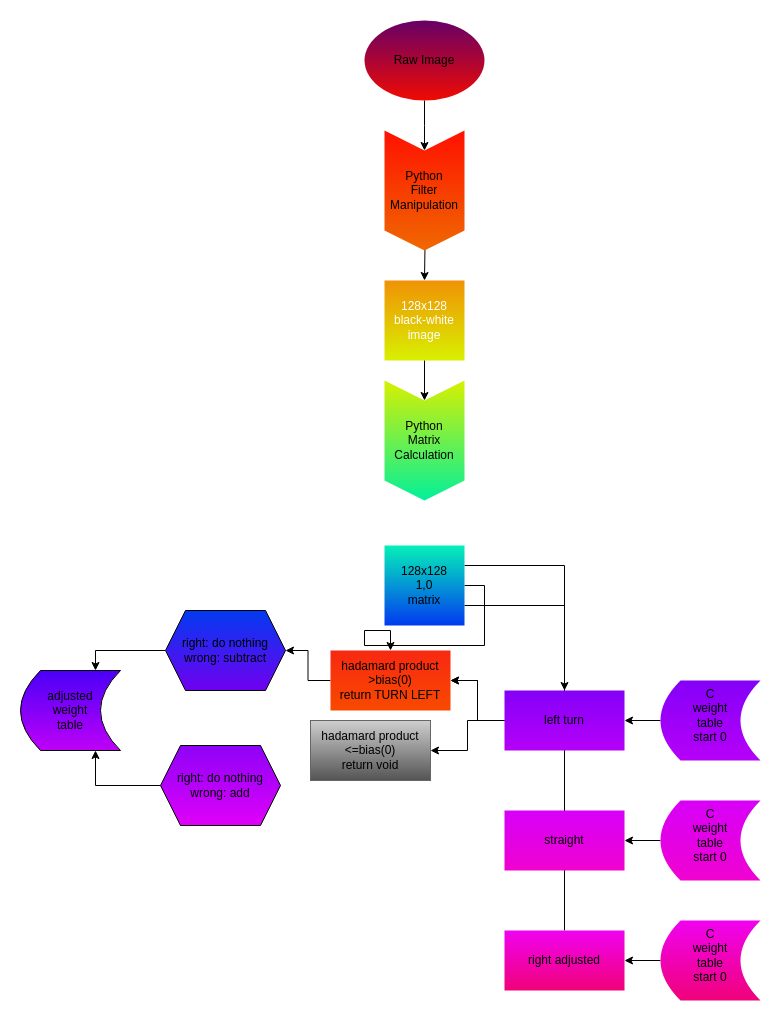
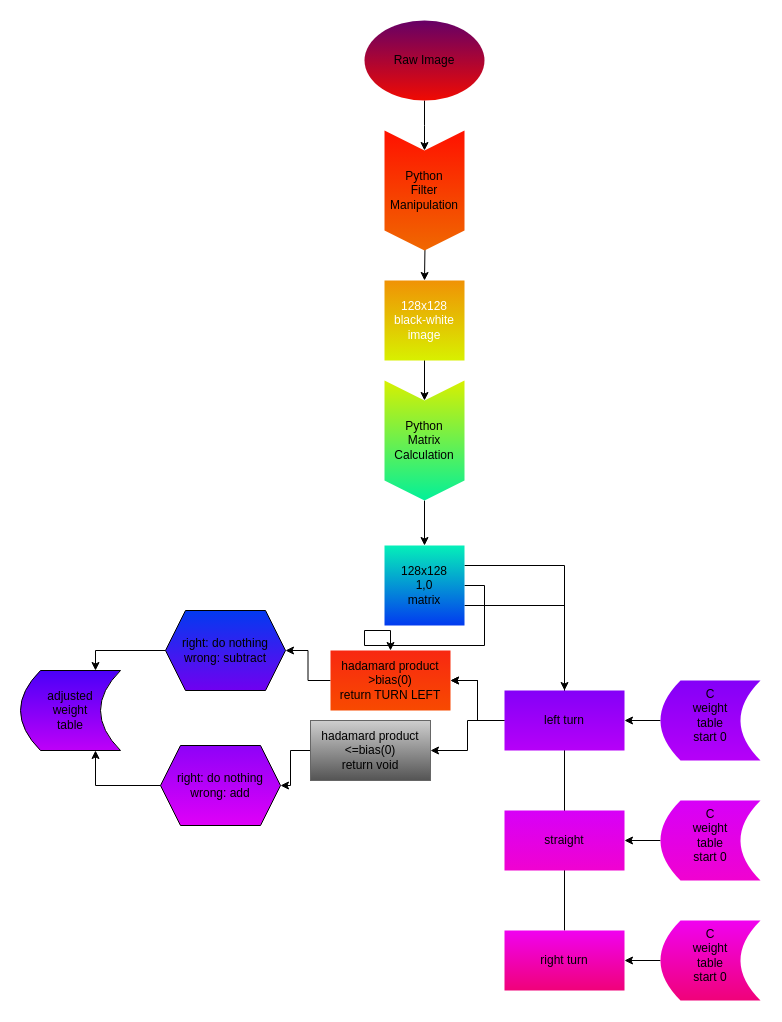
edge "Python Matrix Calculation" -> "128x128 1,0 matrix": added
edge "hadamard product <=bias(0) return void" -> "right: do nothing wrong: add": added
node "right adjusted": label "right adjusted" -> "right turn"
